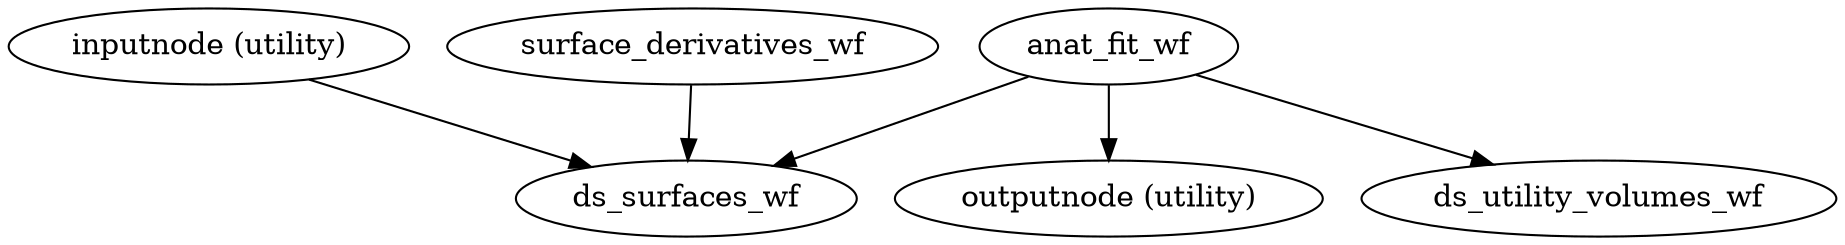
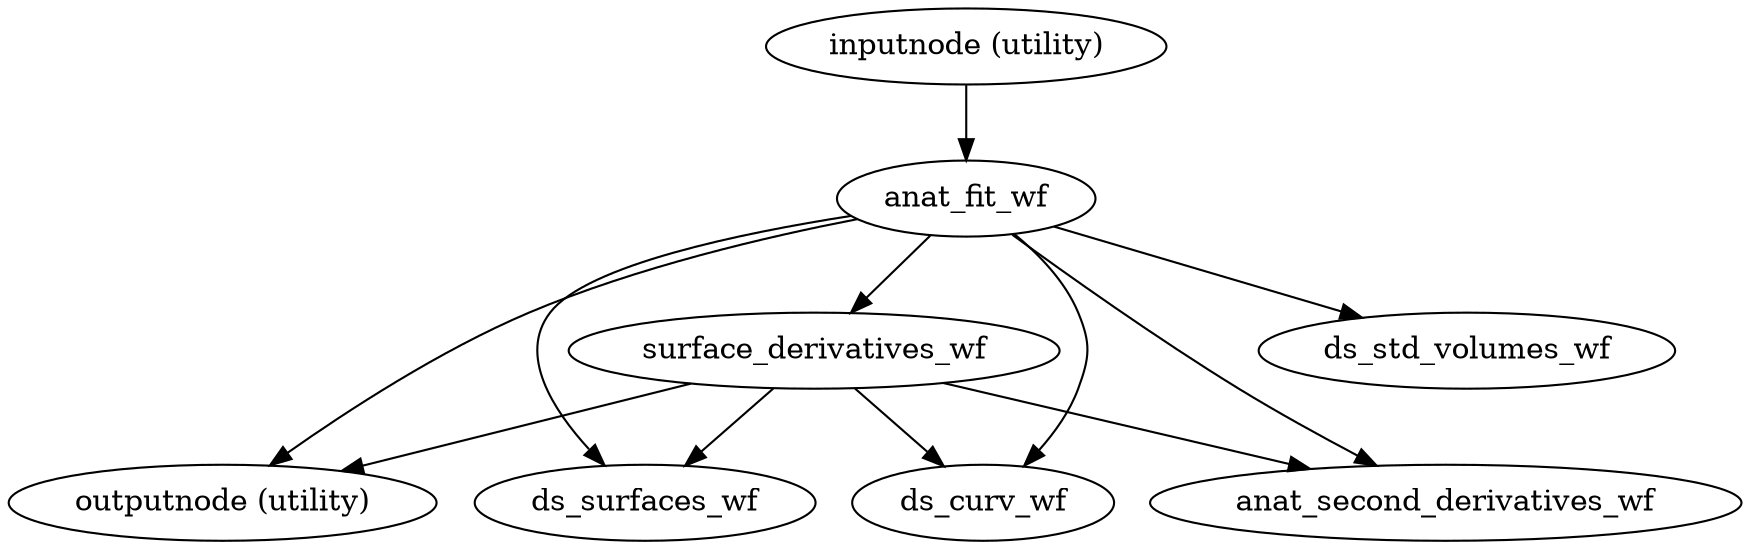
edge "inputnode (utility)" -> "ds_surfaces_wf": now "inputnode (utility)" -> "anat_fit_wf"
node "ds_utility_volumes_wf": label "ds_utility_volumes_wf" -> "ds_std_volumes_wf"
edge "anat_fit_wf" -> "surface_derivatives_wf": added
edge "surface_derivatives_wf" -> "outputnode (utility)": added
node "ds_curv_wf": added
node "anat_second_derivatives_wf": added
